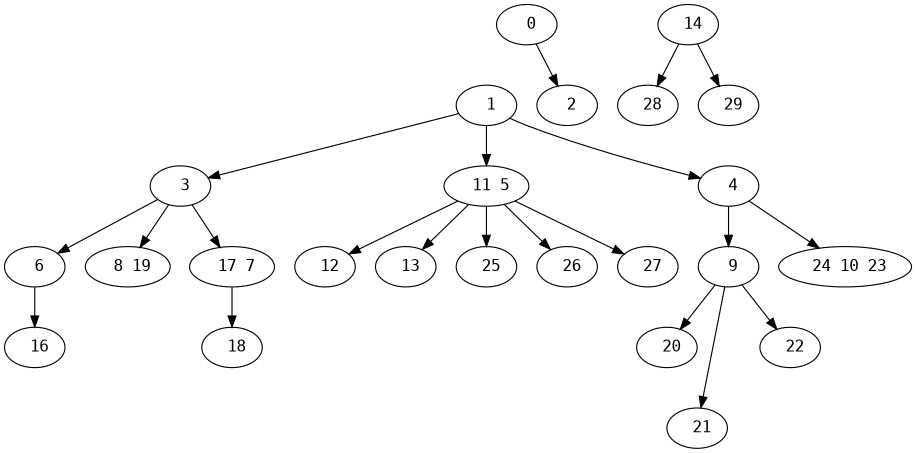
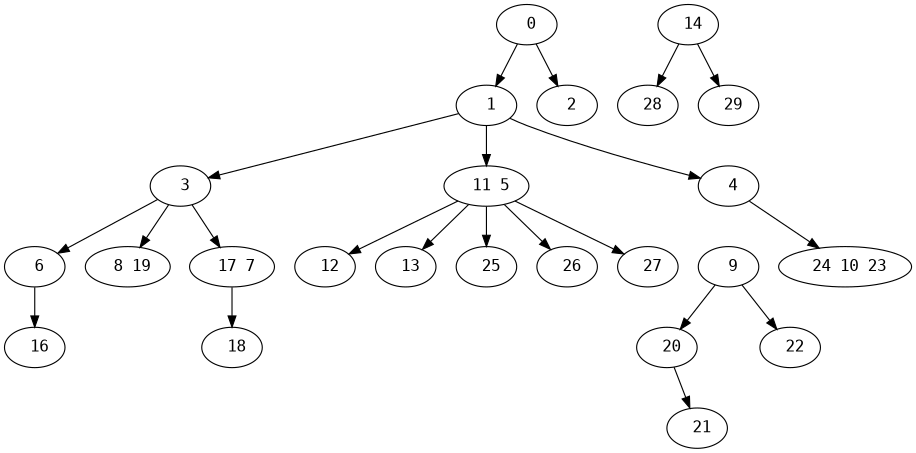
edge "0" -> "1": added
edge "4" -> "9": removed
edge "9" -> "21": now "20" -> "21"
